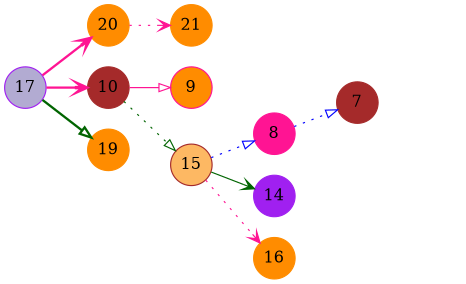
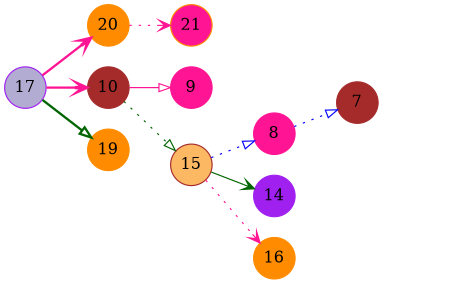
node "21": fillcolor darkorange -> deeppink
node "9": fillcolor darkorange -> deeppink
